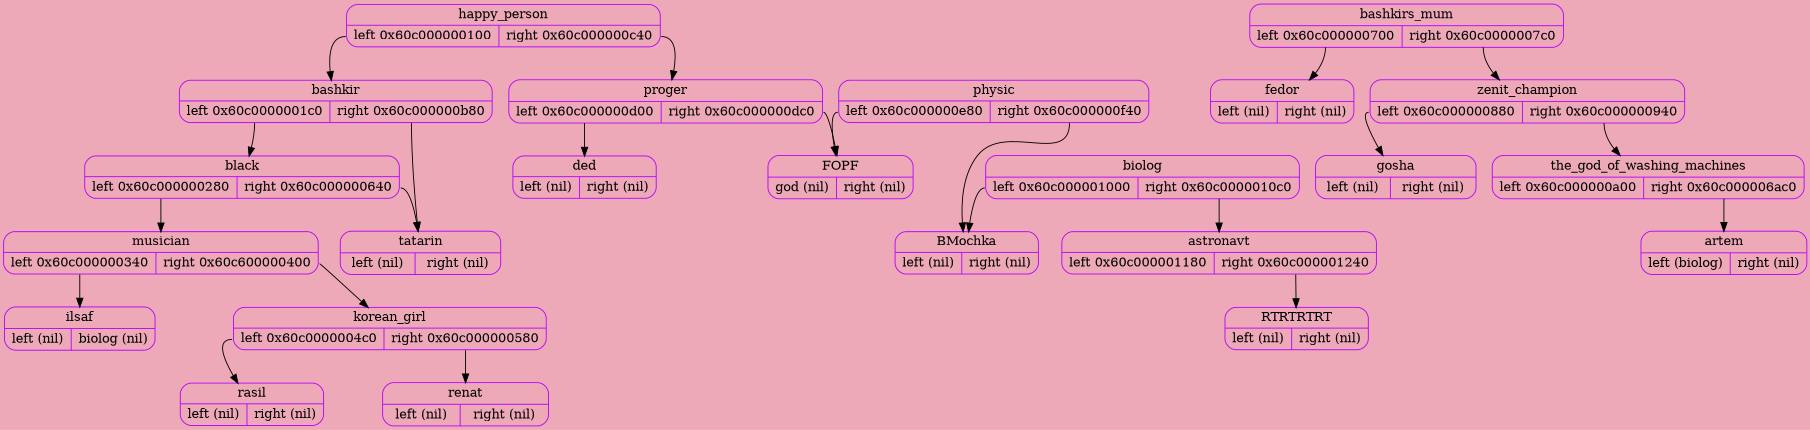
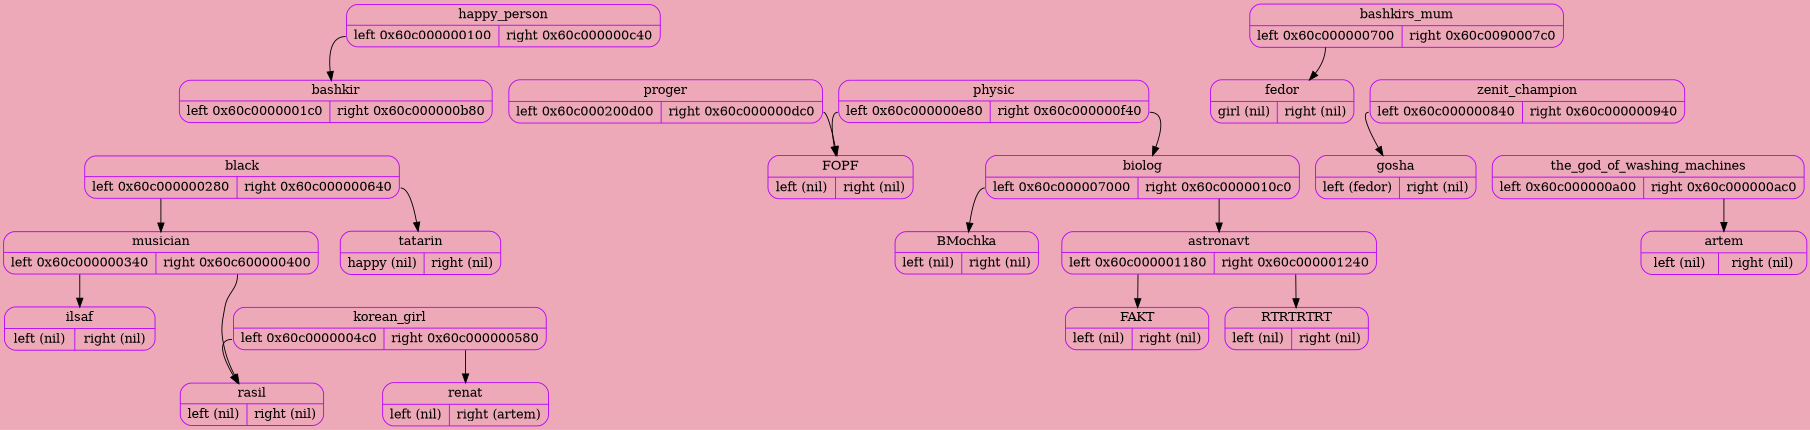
node "bashkirs_mum": text "right 0x60c0000007c0" -> "right 0x60c0090007c0"
edge "happy_person" -> "proger": removed
edge "bashkirs_mum" -> "zenit_champion": removed
node "proger": text "left 0x60c000000d00" -> "left 0x60c000200d00"
node "fedor": text "left (nil)" -> "girl (nil)"
node "zenit_champion": text "left 0x60c000000880" -> "left 0x60c000000840"
edge "bashkir" -> "black": removed
edge "zenit_champion" -> "the_god_of_washing_machines": removed
edge "physic" -> "BMochka": now "physic" -> "biolog"
edge "bashkir" -> "tatarin": removed
node "ded": removed
node "FOPF": text "god (nil)" -> "left (nil)"
node "biolog": text "left 0x60c000001000" -> "left 0x60c000007000"
node "gosha": text "left (nil)" -> "left (fedor)"
node "the_god_of_washing_machines": text "right 0x60c000006ac0" -> "right 0x60c000000ac0"
node "tatarin": text "left (nil)" -> "happy (nil)"
node "artem": text "left (biolog)" -> "left (nil)"
edge "musician" -> "korean_girl": now "musician" -> "rasil"
node "FAKT": added
node "ilsaf": text "biolog (nil)" -> "right (nil)"
node "renat": text "right (nil)" -> "right (artem)"
